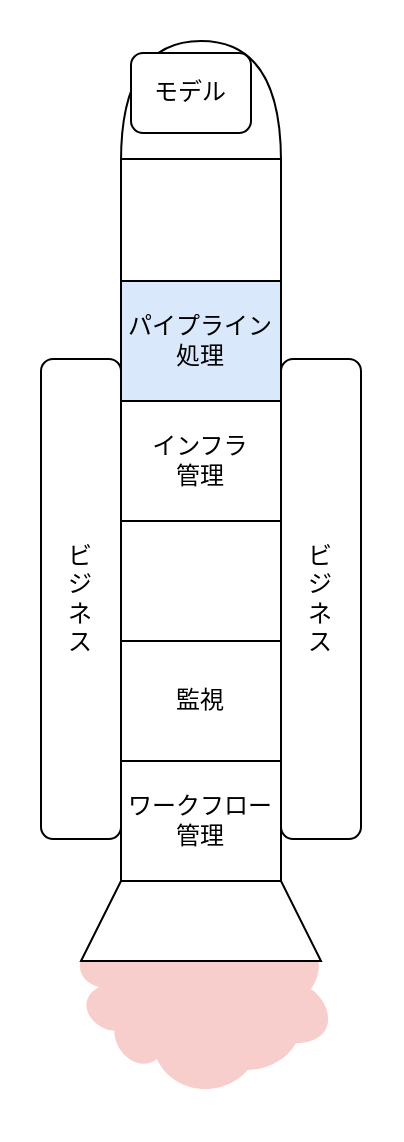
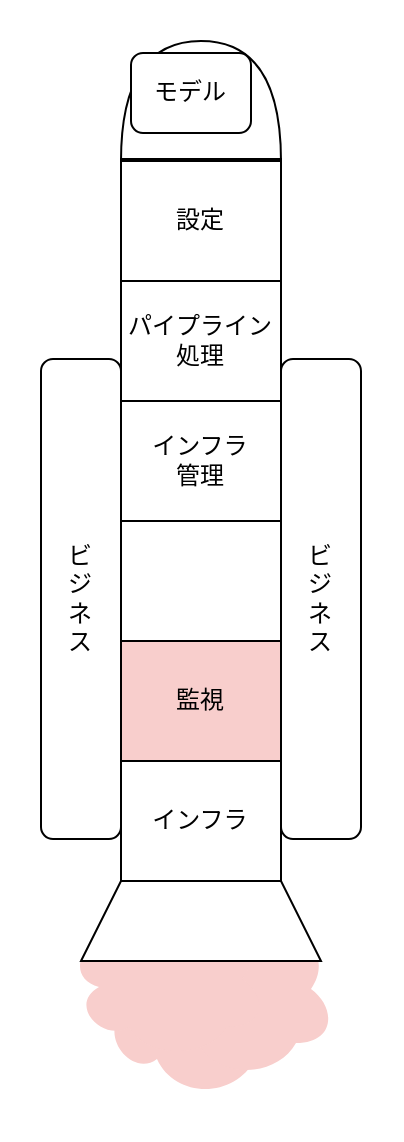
node "設定": added
node "パイプライン処理": fillcolor #dae8fc -> #ffffff
node "監視": fillcolor #ffffff -> #f8cecc
node "ワークフロー管理": label "ワークフロー管理" -> "インフラ"
